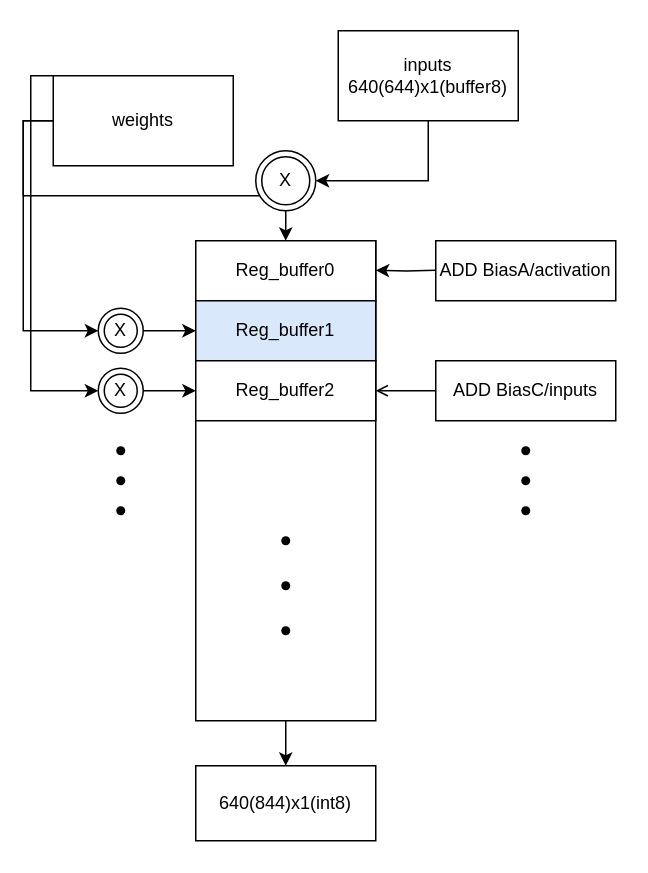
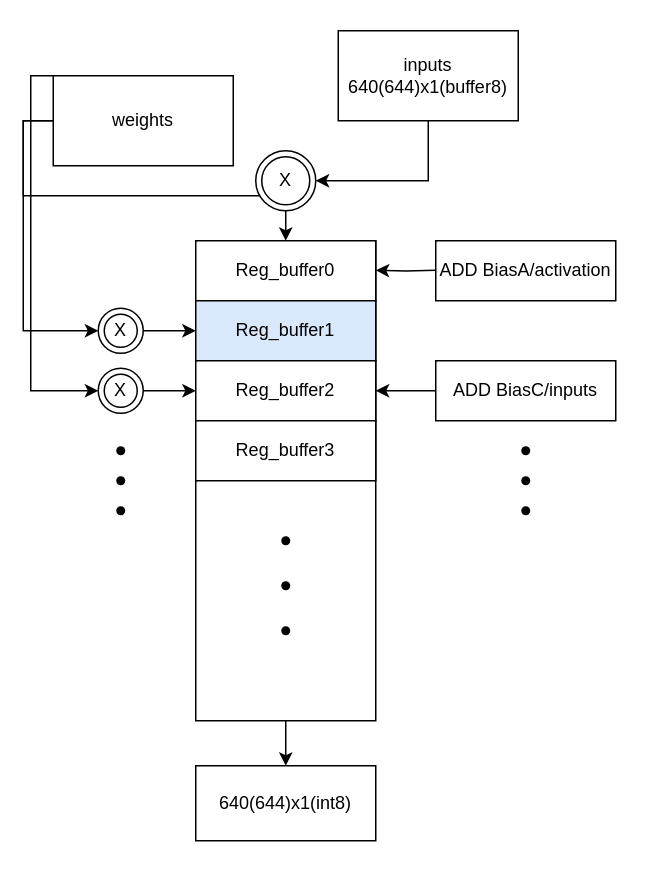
edge "ADD BiasC/inputs" -> "Reg_buffer2": arrowhead open -> classic
node "Reg_buffer3": added
node "640(844)x1(int8)": label "640(844)x1(int8)" -> "640(644)x1(int8)"
